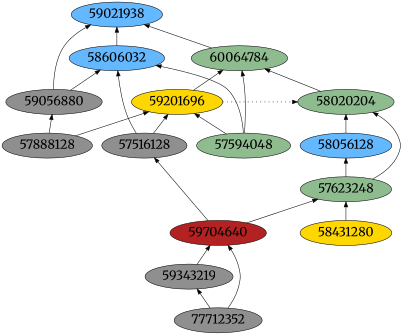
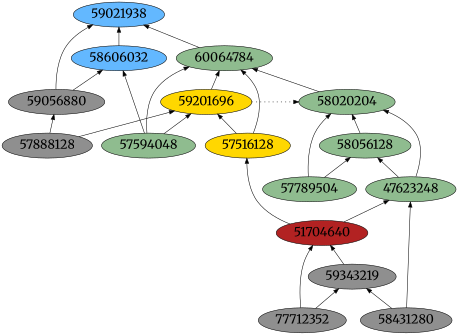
edge "57516128" -> "58606032": now "57516128" -> "60064784"
node "57516128": fillcolor grey56 -> gold
node "58056128": fillcolor steelblue1 -> darkseagreen
node "57789504": added
node "57623248": label "57623248" -> "47623248"
node "59704640": label "59704640" -> "51704640"
node "58431280": fillcolor gold -> grey56
edge "58431280" -> "59343219": added
